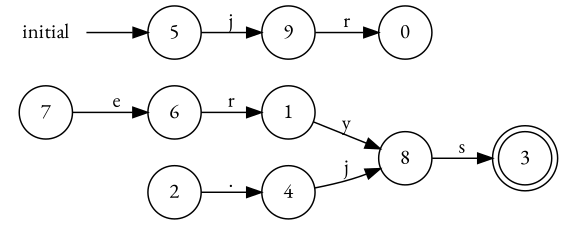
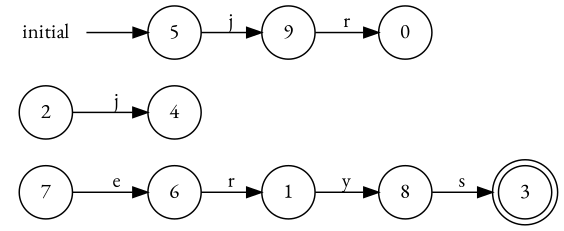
edge "2" -> "4": label "." -> "j"
edge "4" -> "8": removed, label "j"
